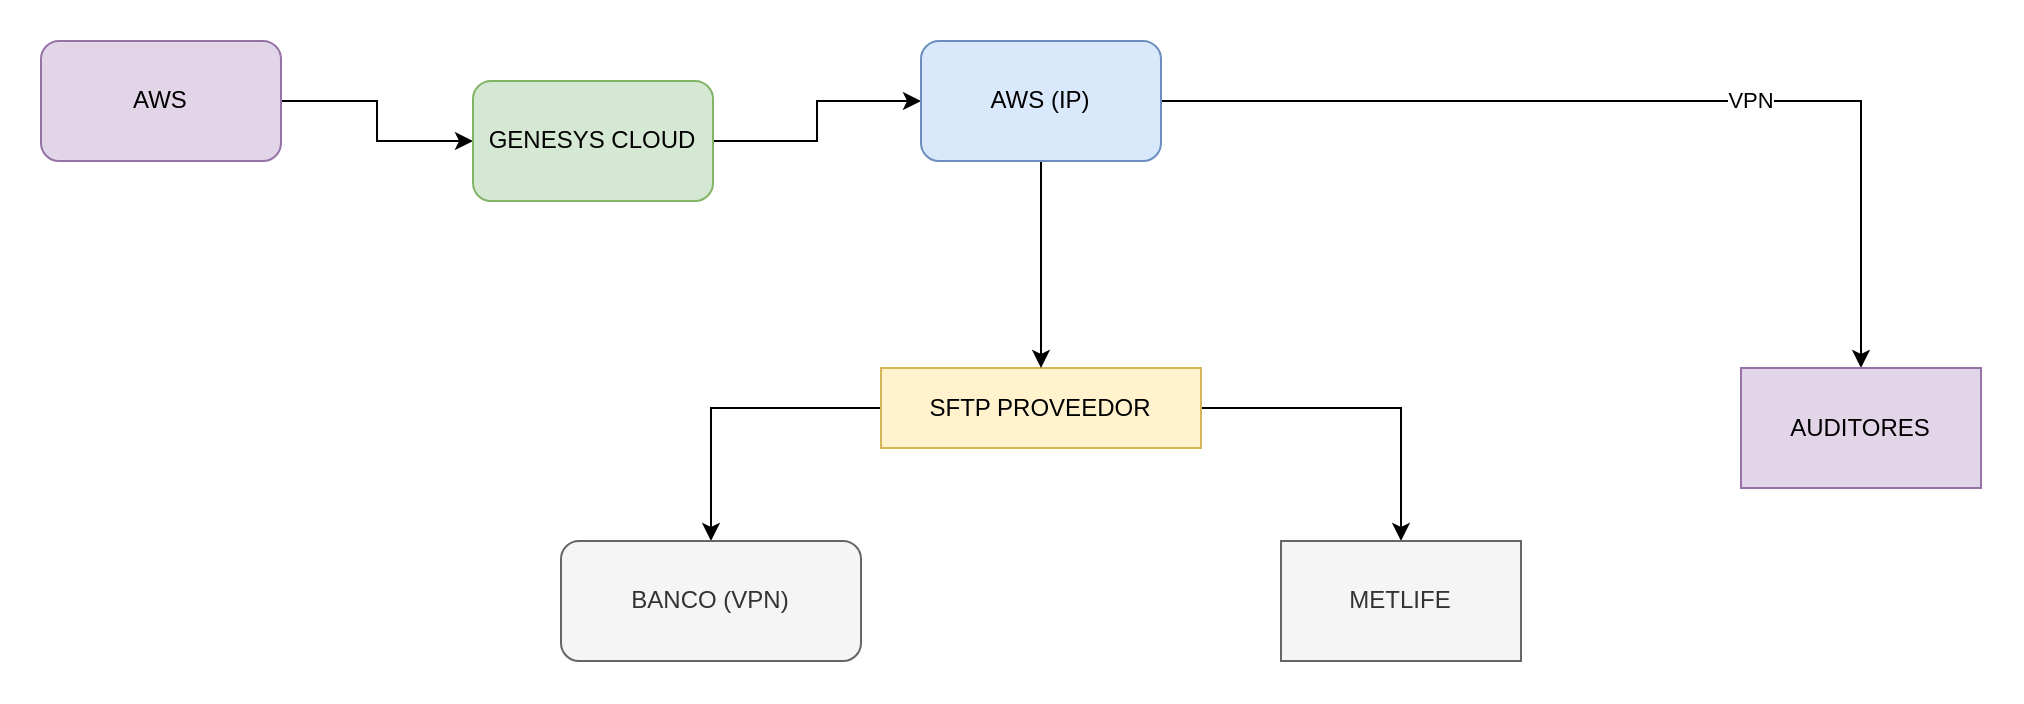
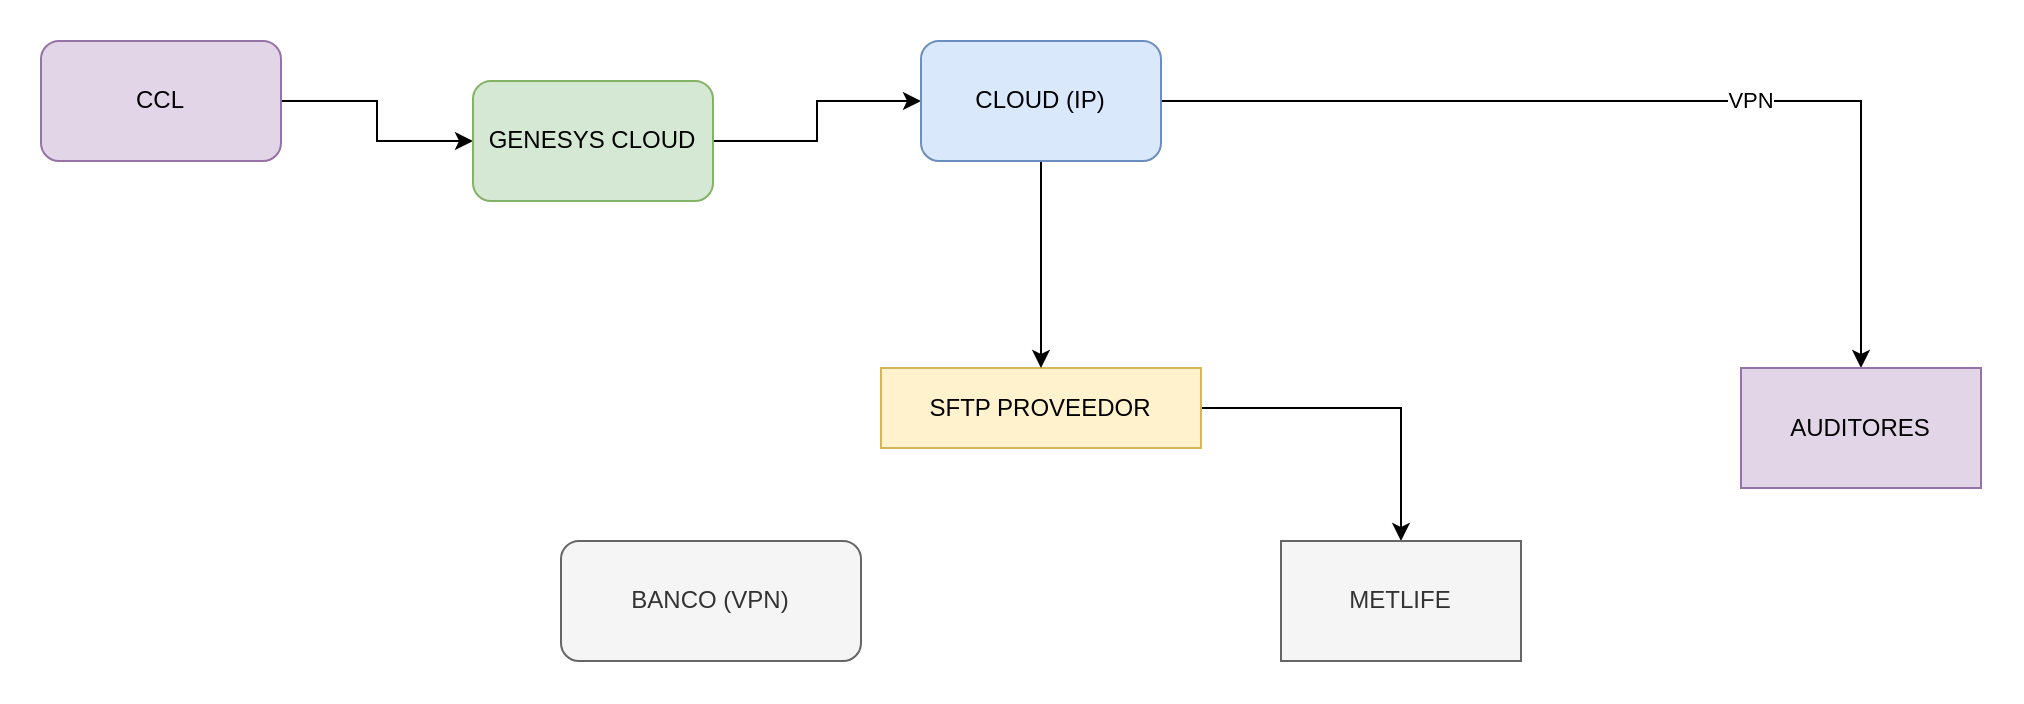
node "AWS": label "AWS" -> "CCL"
node "AWS (IP)": label "AWS (IP)" -> "CLOUD (IP)"
edge "SFTP PROVEEDOR" -> "BANCO (VPN)": removed
